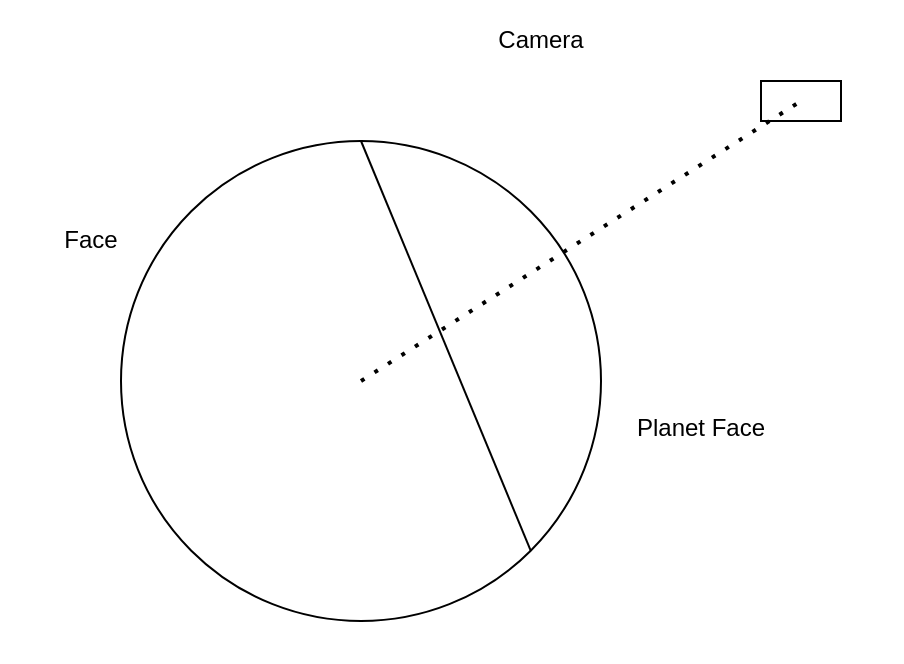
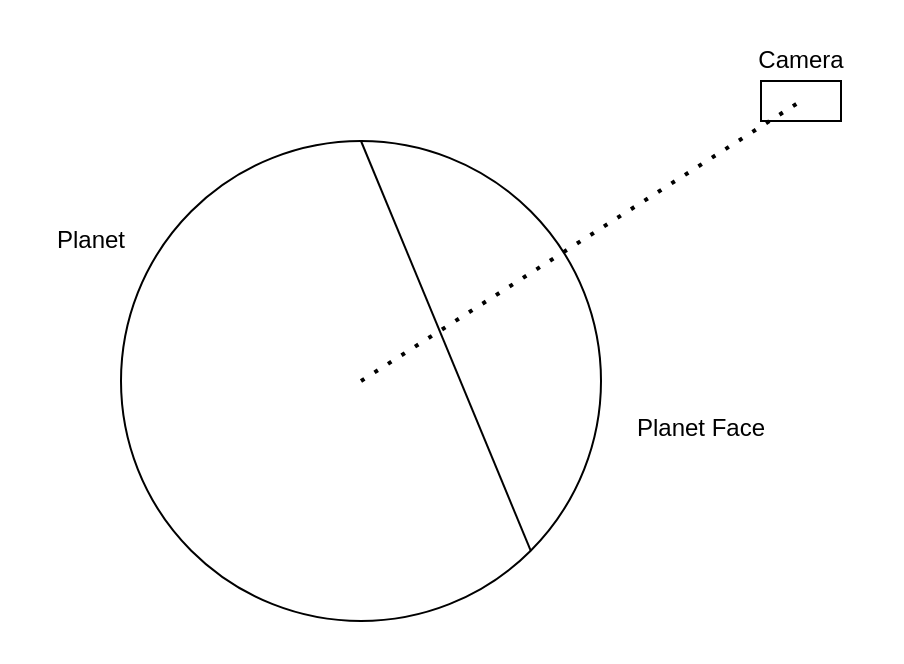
node "Camera": moved (541, 41) -> (801, 61)
node "Face": label "Face" -> "Planet"
